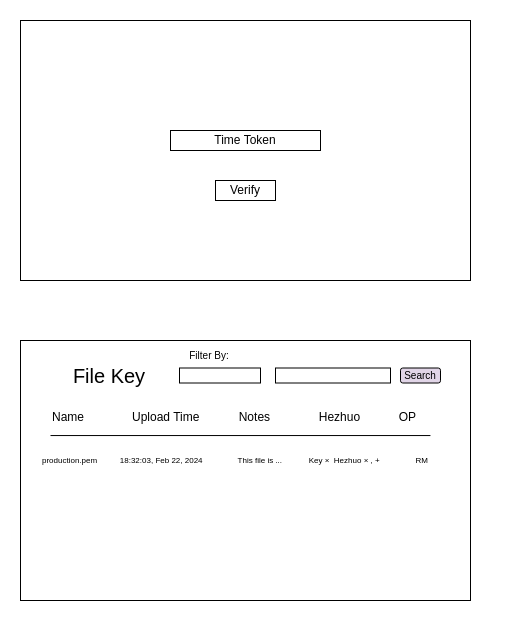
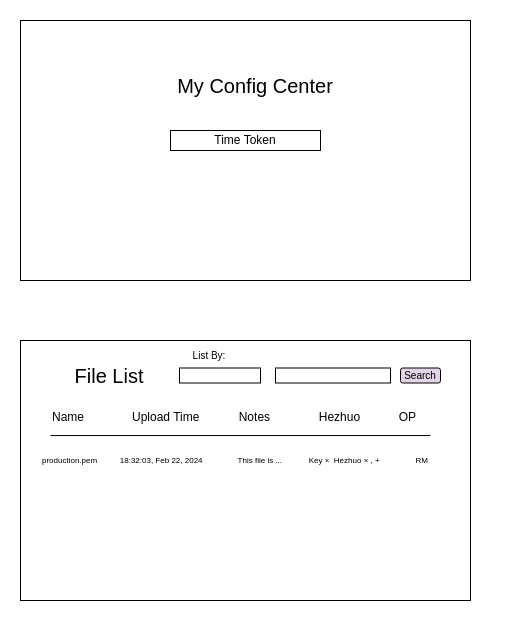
node "My Config Center": added
node "Verify": removed
node "Filter By:": label "Filter By:" -> "List By:"
node "File Key": label "File Key" -> "File List"
